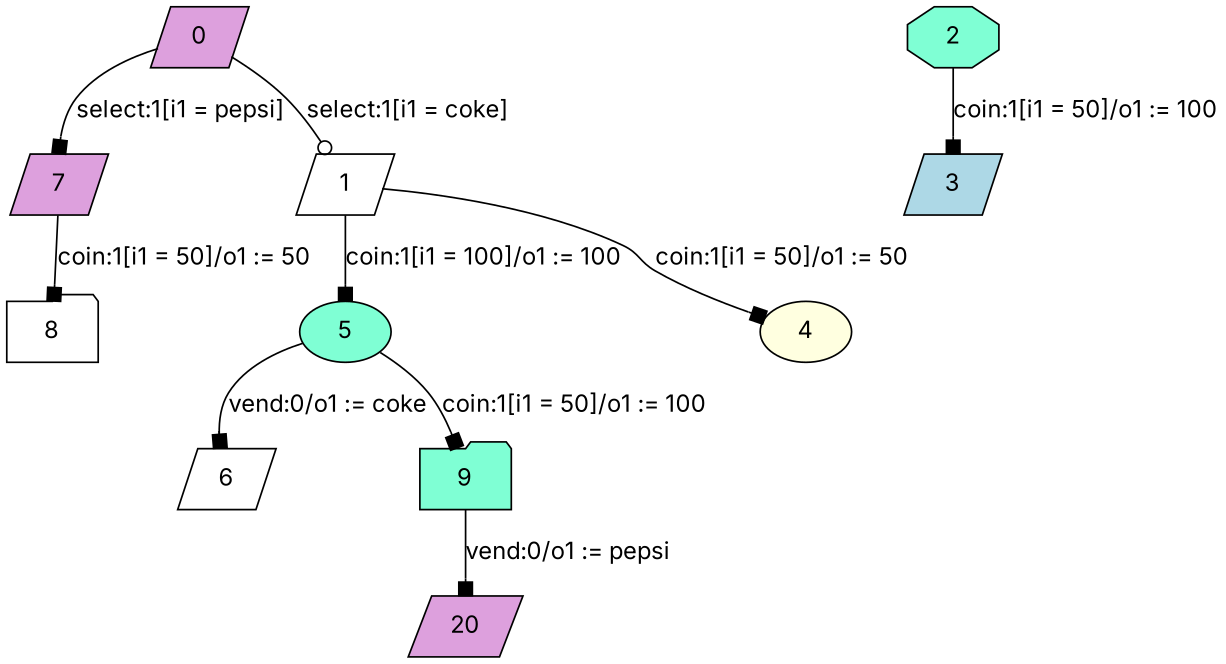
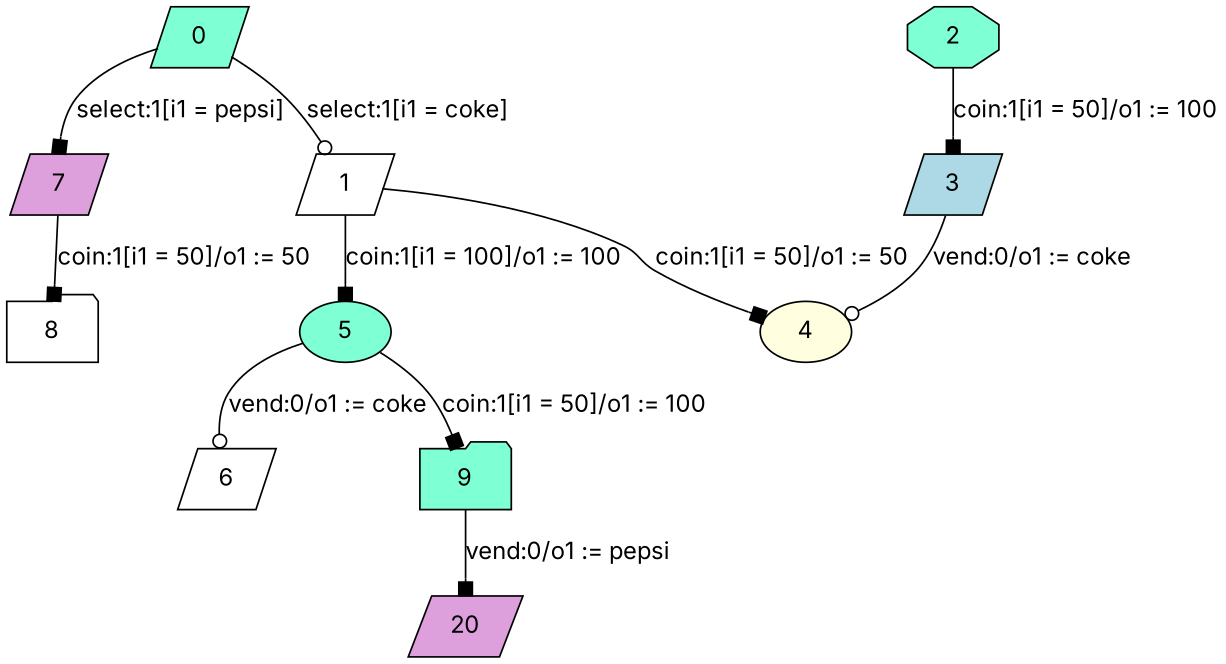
node "0": fillcolor plum -> aquamarine
edge "3" -> "4": added, label "vend:0/o1 := coke"
edge "5" -> "6": arrowhead box -> odot
